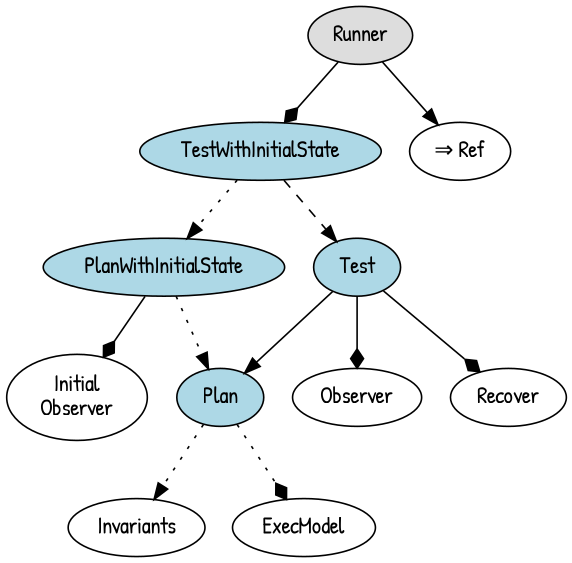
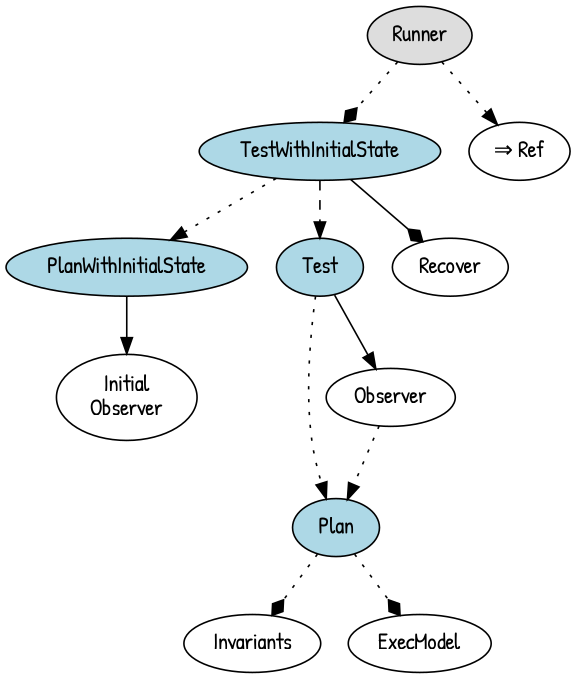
edge "Runner" -> "TestWithInitialState": style solid -> dotted
edge "Runner" -> "⇒ Ref": style solid -> dotted
edge "PlanWithInitialState" -> "Initial Observer": arrowhead diamond -> normal
edge "Test" -> "Observer": arrowhead diamond -> normal
edge "PlanWithInitialState" -> "Plan": now "Observer" -> "Plan"
edge "Test" -> "Recover": now "TestWithInitialState" -> "Recover"
edge "Test" -> "Plan": style solid -> dotted
edge "Plan" -> "Invariants": arrowhead normal -> diamond
